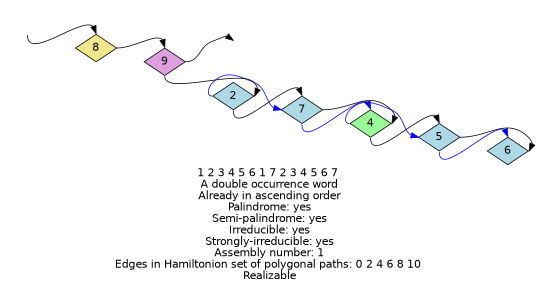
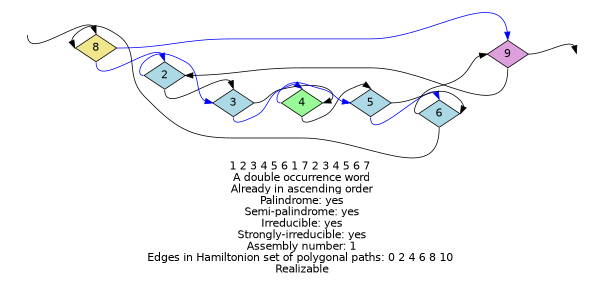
edge "8" -> "9": color black -> blue
edge "8" -> "2": added
edge "6" -> "9": added
node "7": label "7" -> "3"
edge "6" -> "8": added
